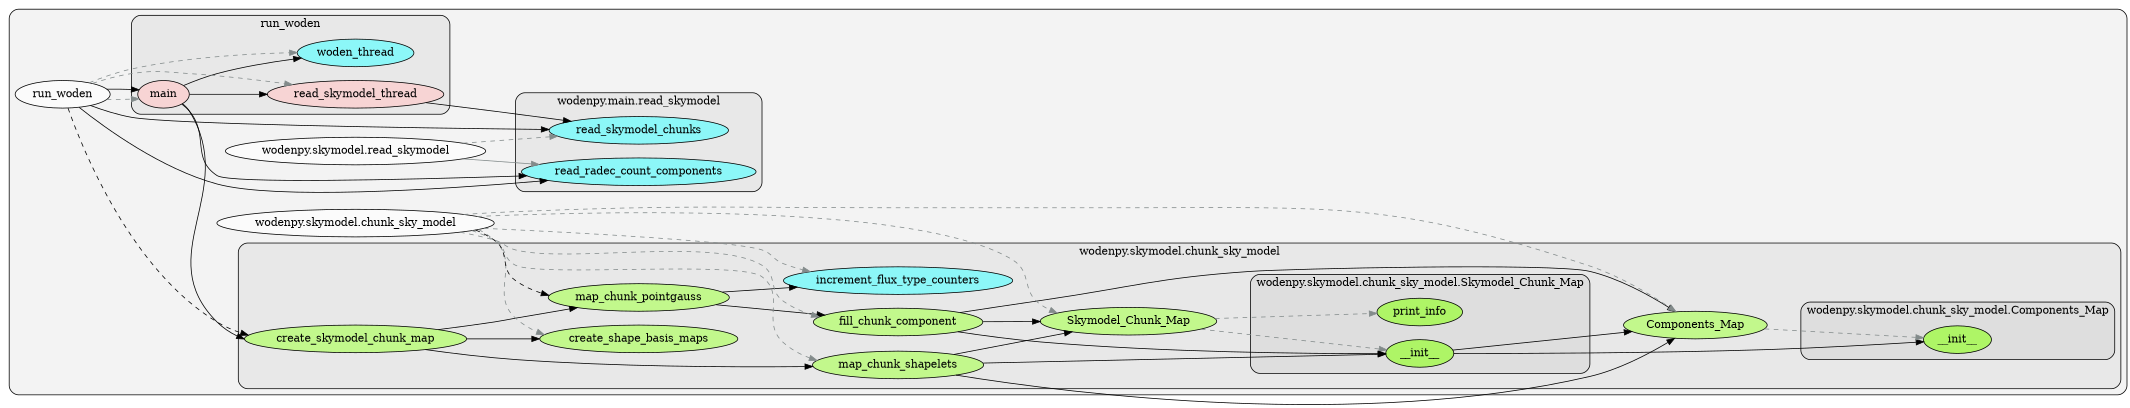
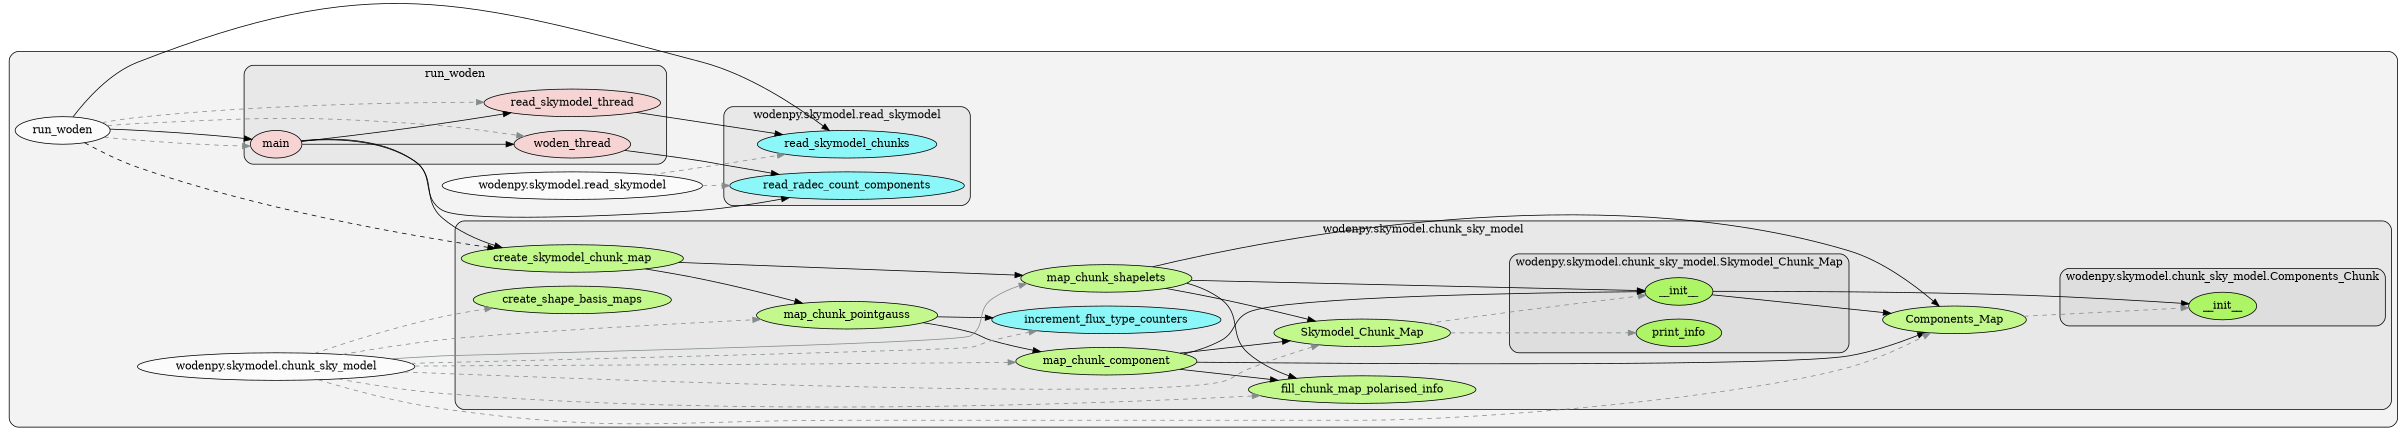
node "woden_thread": fillcolor #65feffb2 -> #feccccb2
cluster "wodenpy.main.read_skymodel": label "wodenpy.main.read_skymodel" -> "wodenpy.skymodel.read_skymodel"
edge "wodenpy.skymodel.read_skymodel" -> "read_radec_count_components": style solid -> dashed
edge "run_woden" -> "read_radec_count_components": now "woden_thread" -> "read_radec_count_components"
edge "wodenpy.skymodel.chunk_sky_model" -> "map_chunk_shapelets": style dashed -> solid
edge "wodenpy.skymodel.chunk_sky_model" -> "map_chunk_pointgauss": color #000000 -> #838b8b
cluster "wodenpy.skymodel.chunk_sky_model.Components_Map": label "wodenpy.skymodel.chunk_sky_model.Components_Map" -> "wodenpy.skymodel.chunk_sky_model.Components_Chunk"
node "fill_chunk_component": label "fill_chunk_component" -> "map_chunk_component"
edge "create_skymodel_chunk_map" -> "create_shape_basis_maps": removed
node "fill_chunk_map_polarised_info": added
